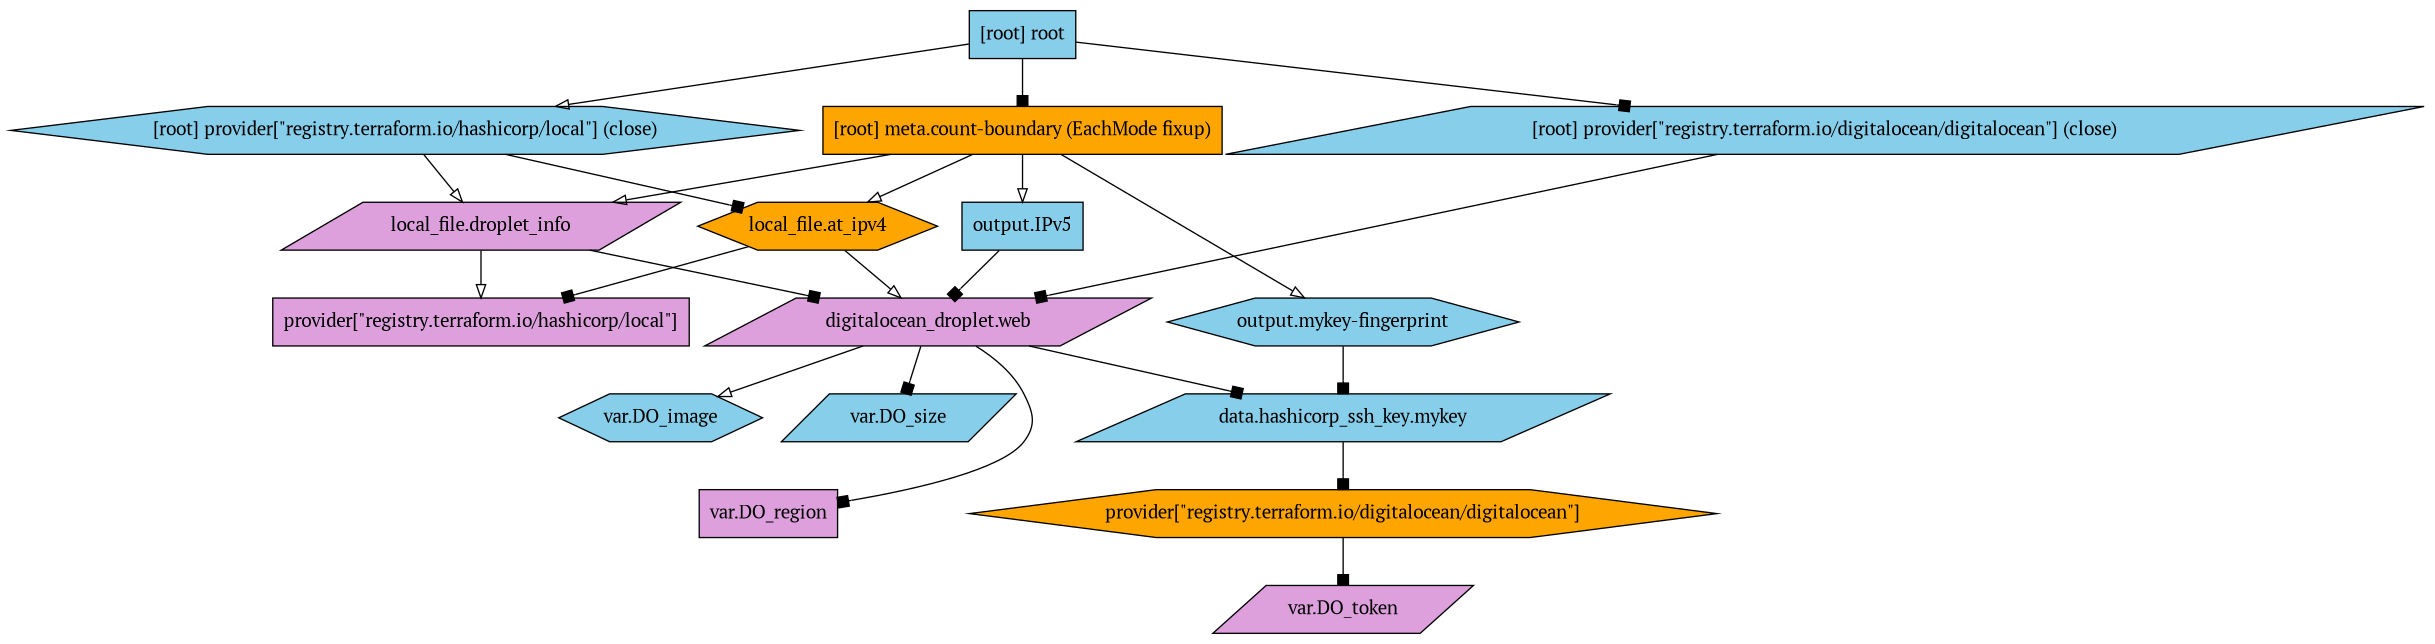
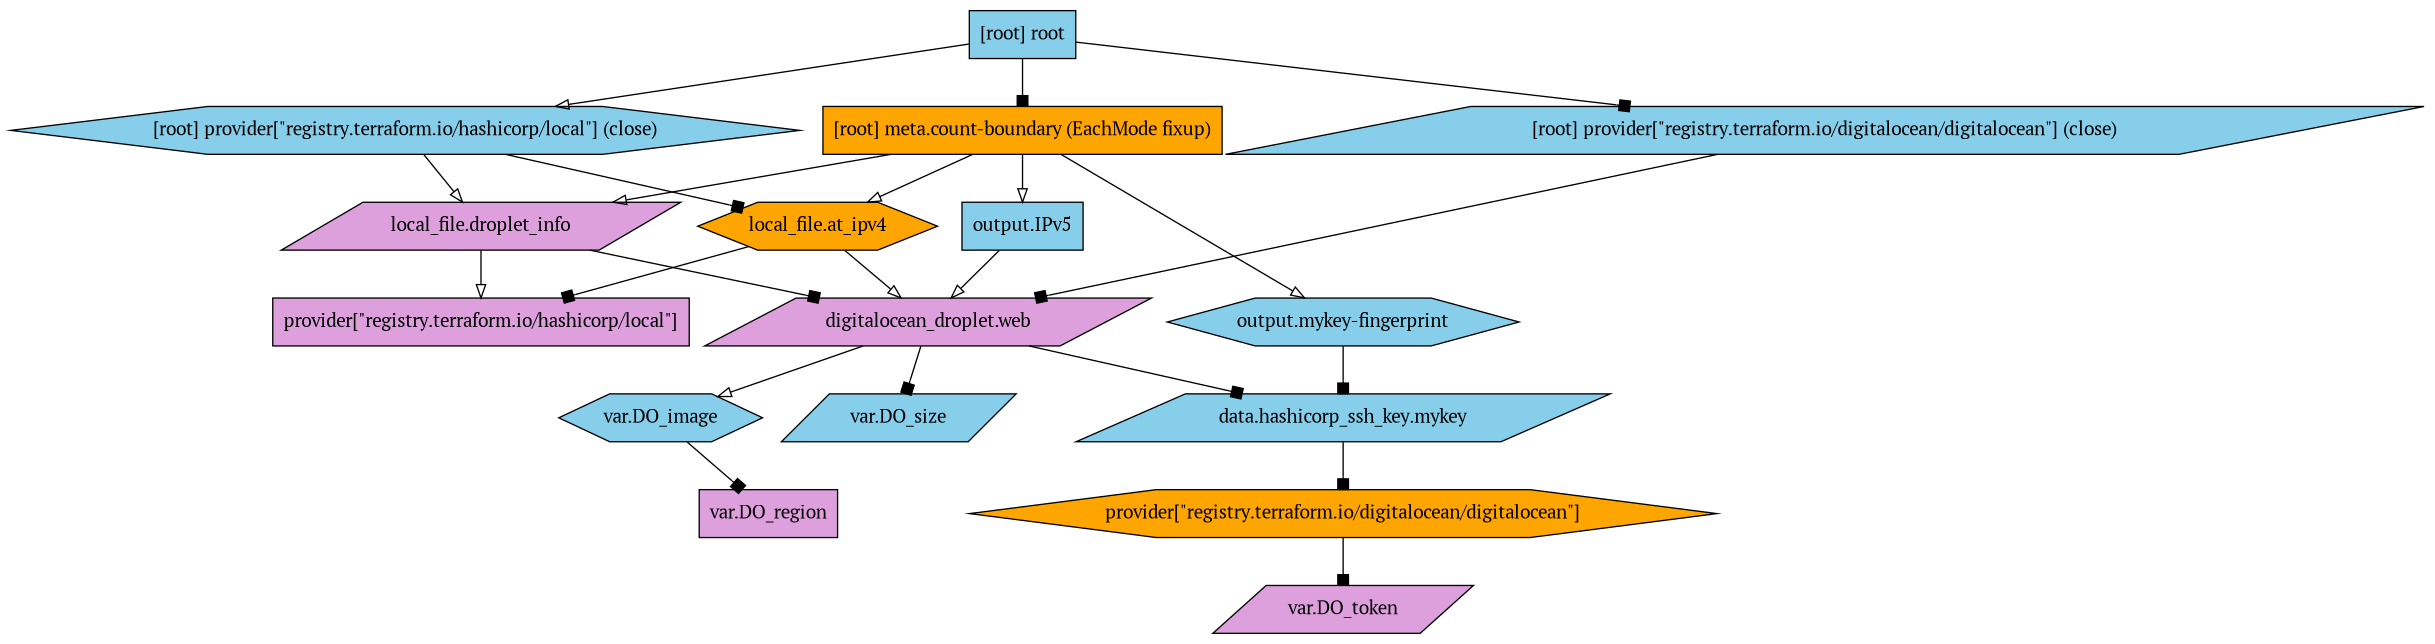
edge "output.IPv5" -> "digitalocean_droplet.web": arrowhead box -> onormal
edge "digitalocean_droplet.web" -> "var.DO_region": now "var.DO_image" -> "var.DO_region"
